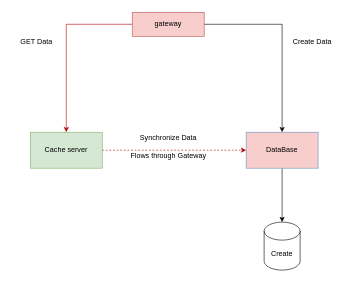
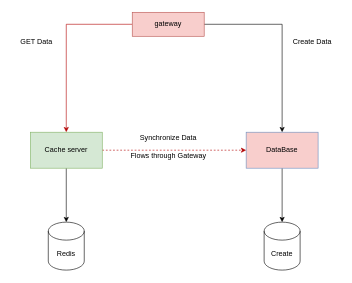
edge "Cache server" -> "Redis": added
node "Redis": added
